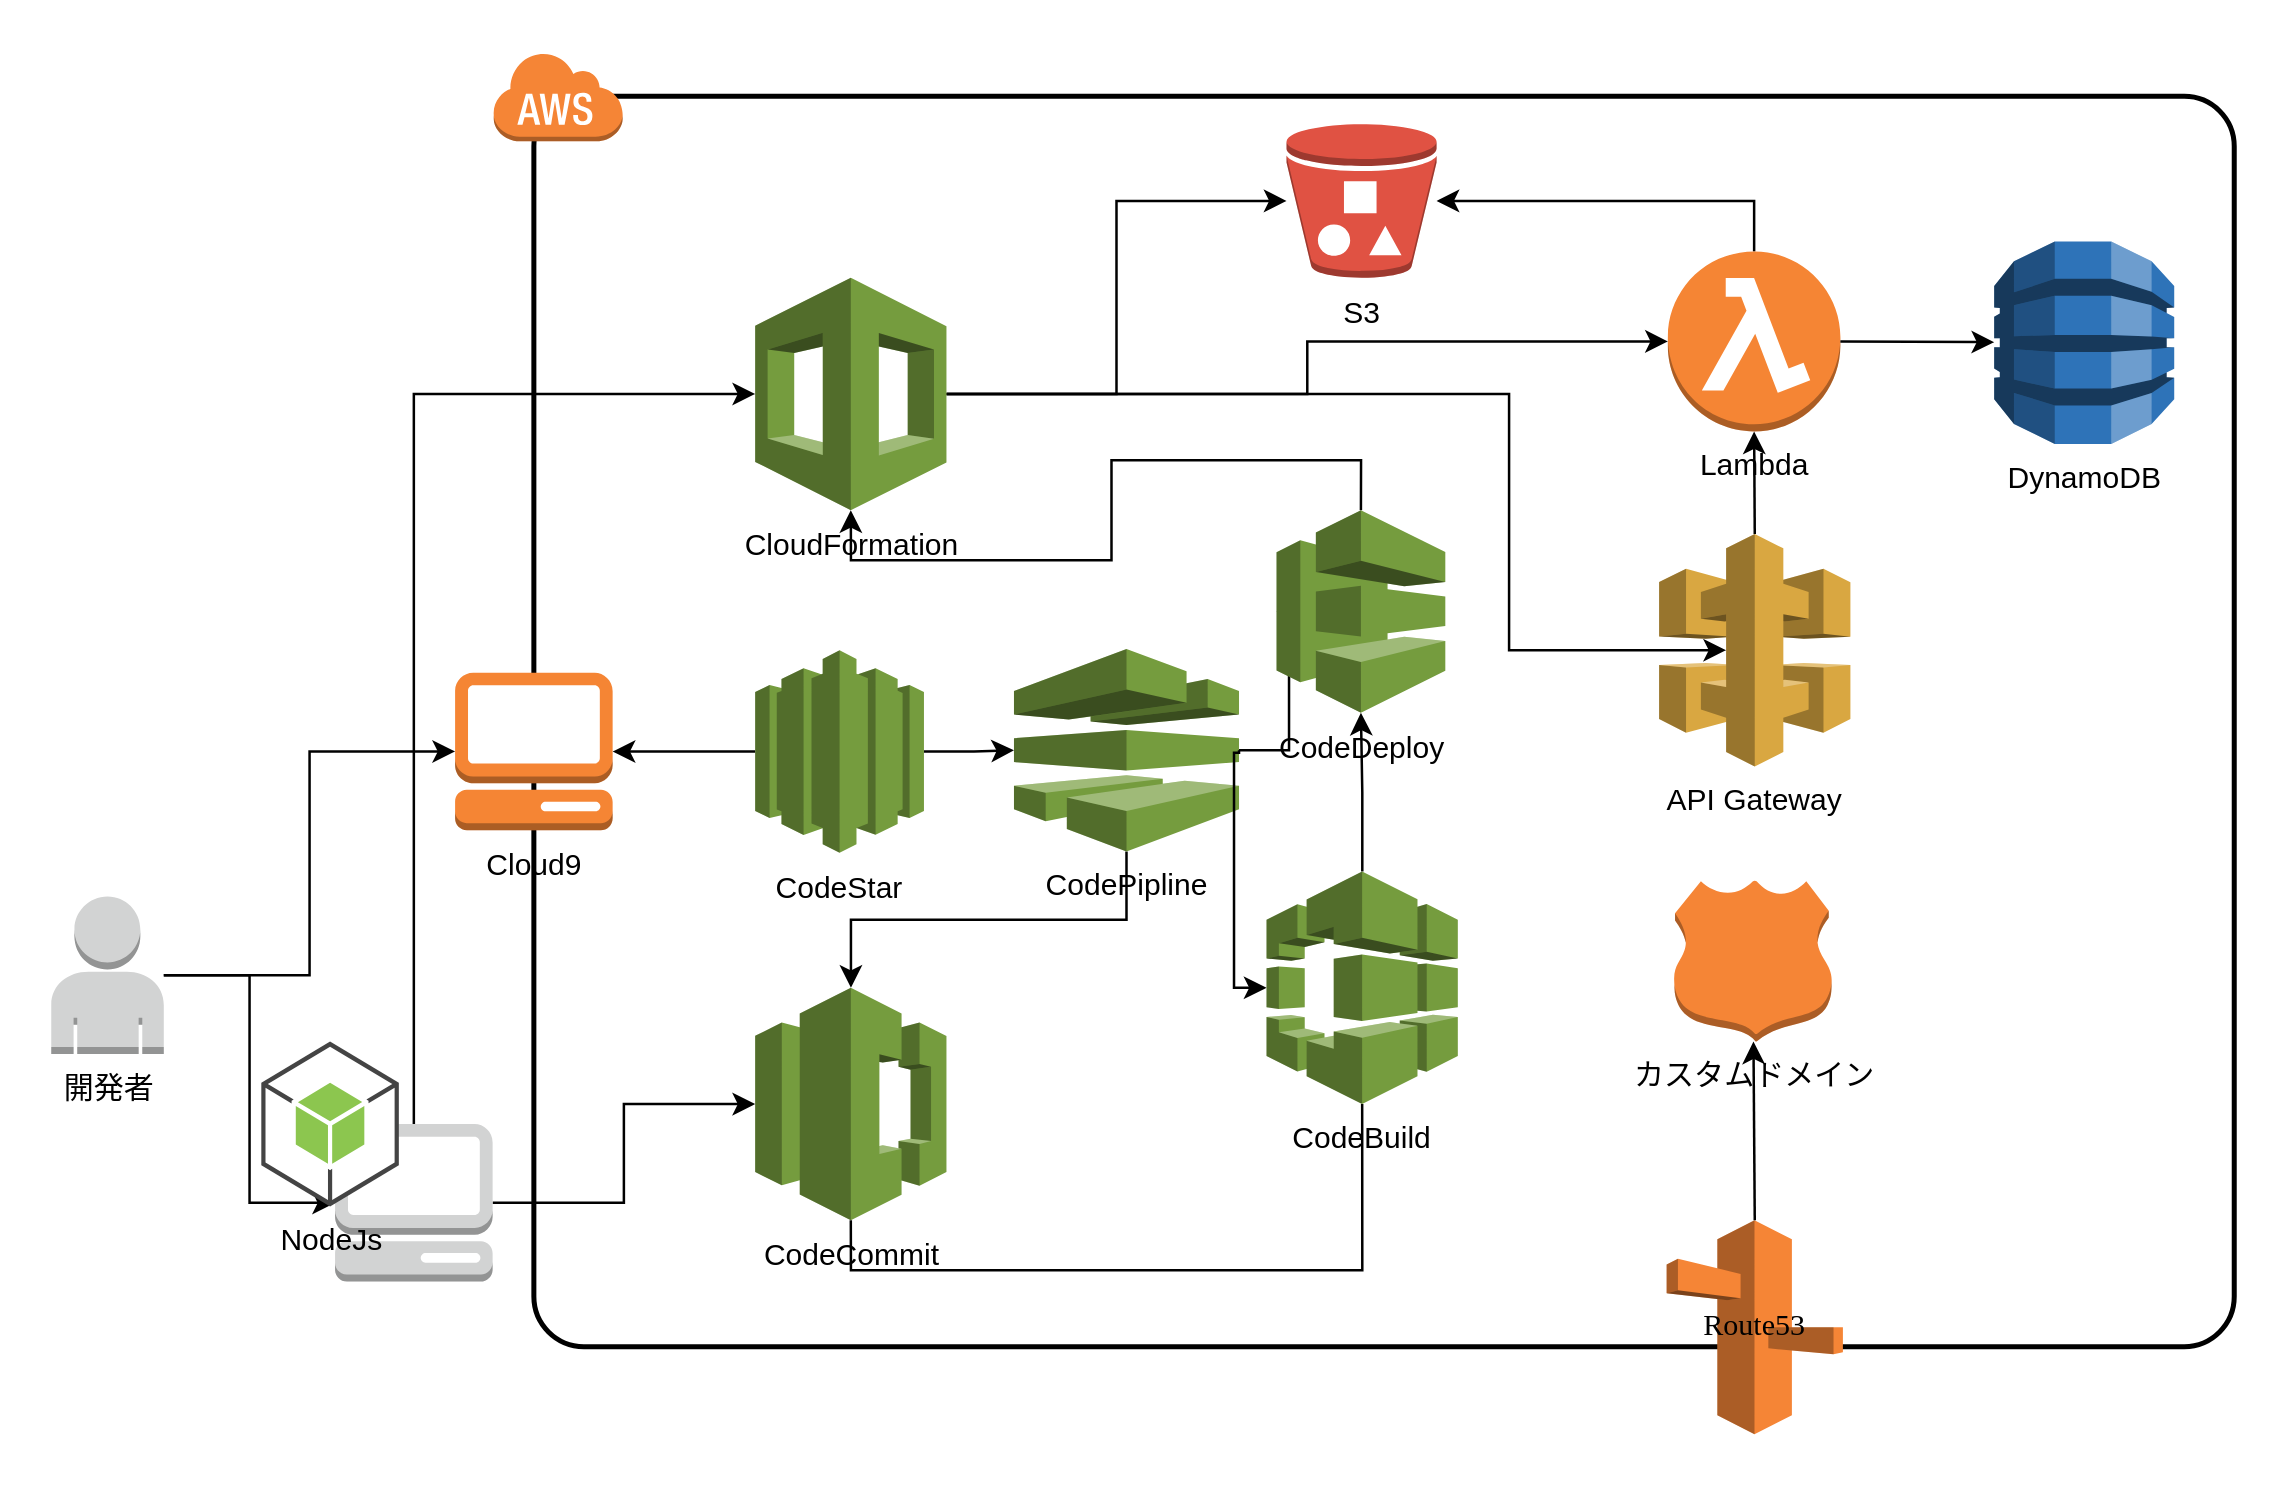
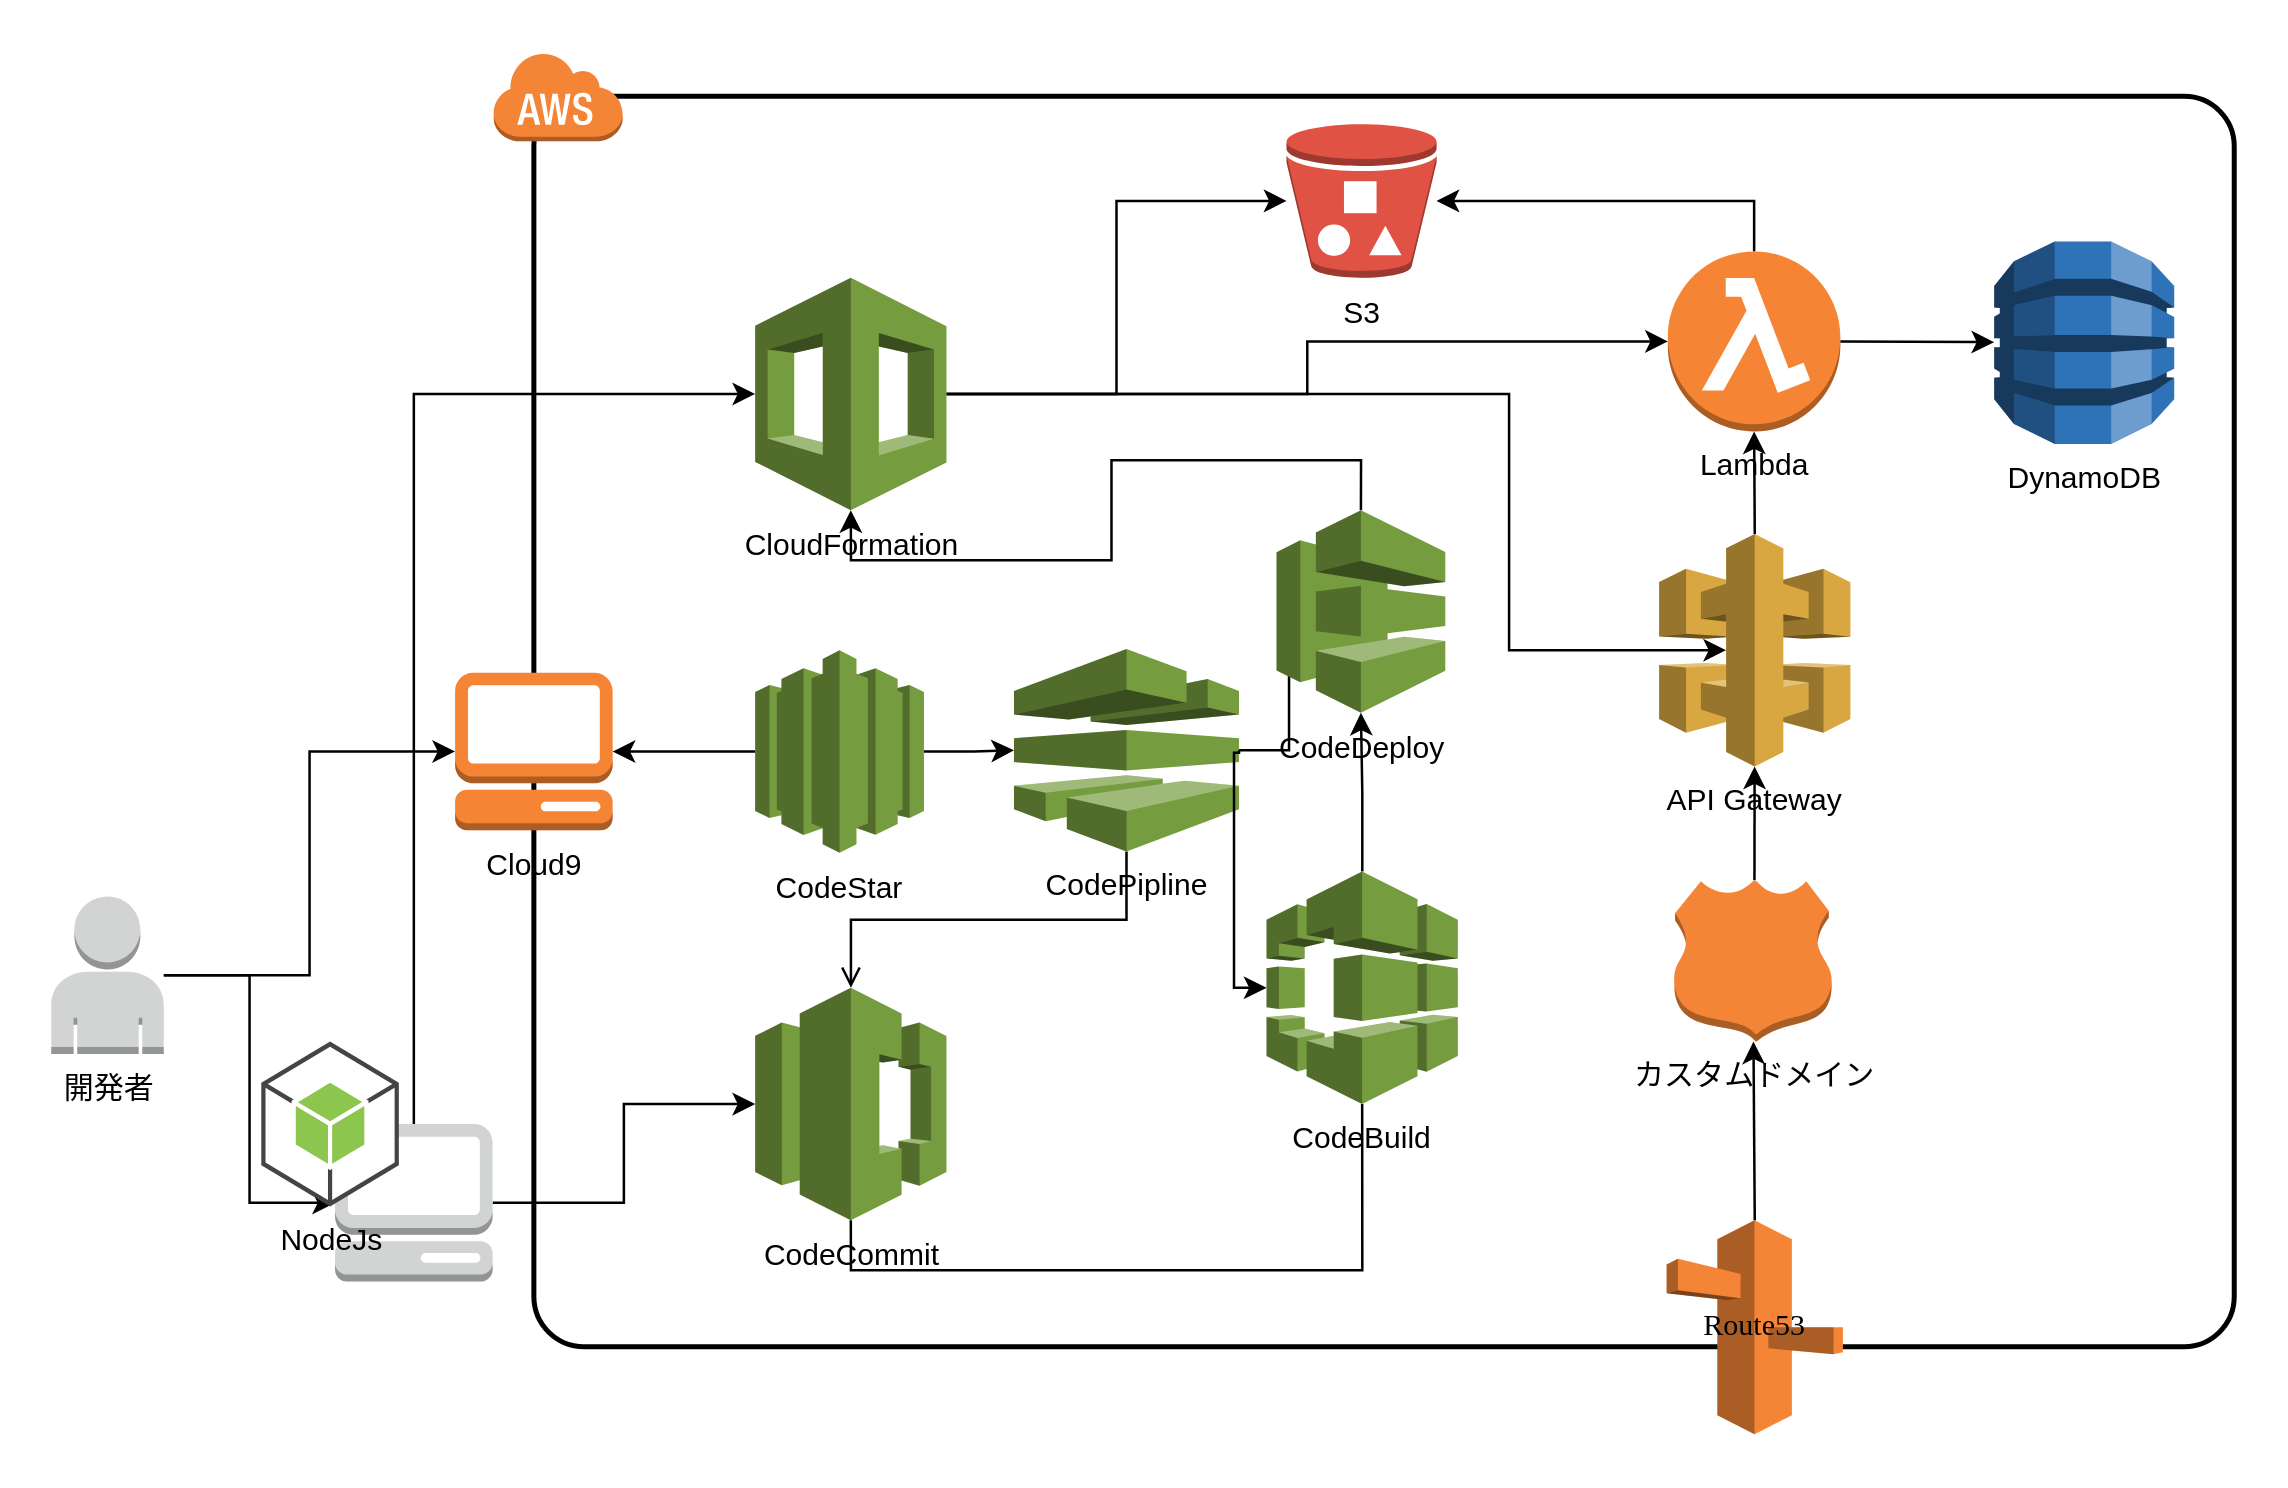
edge "カスタムドメイン" -> "API Gateway": added
edge "CodePipline" -> "CodeCommit": arrowhead classic -> open
